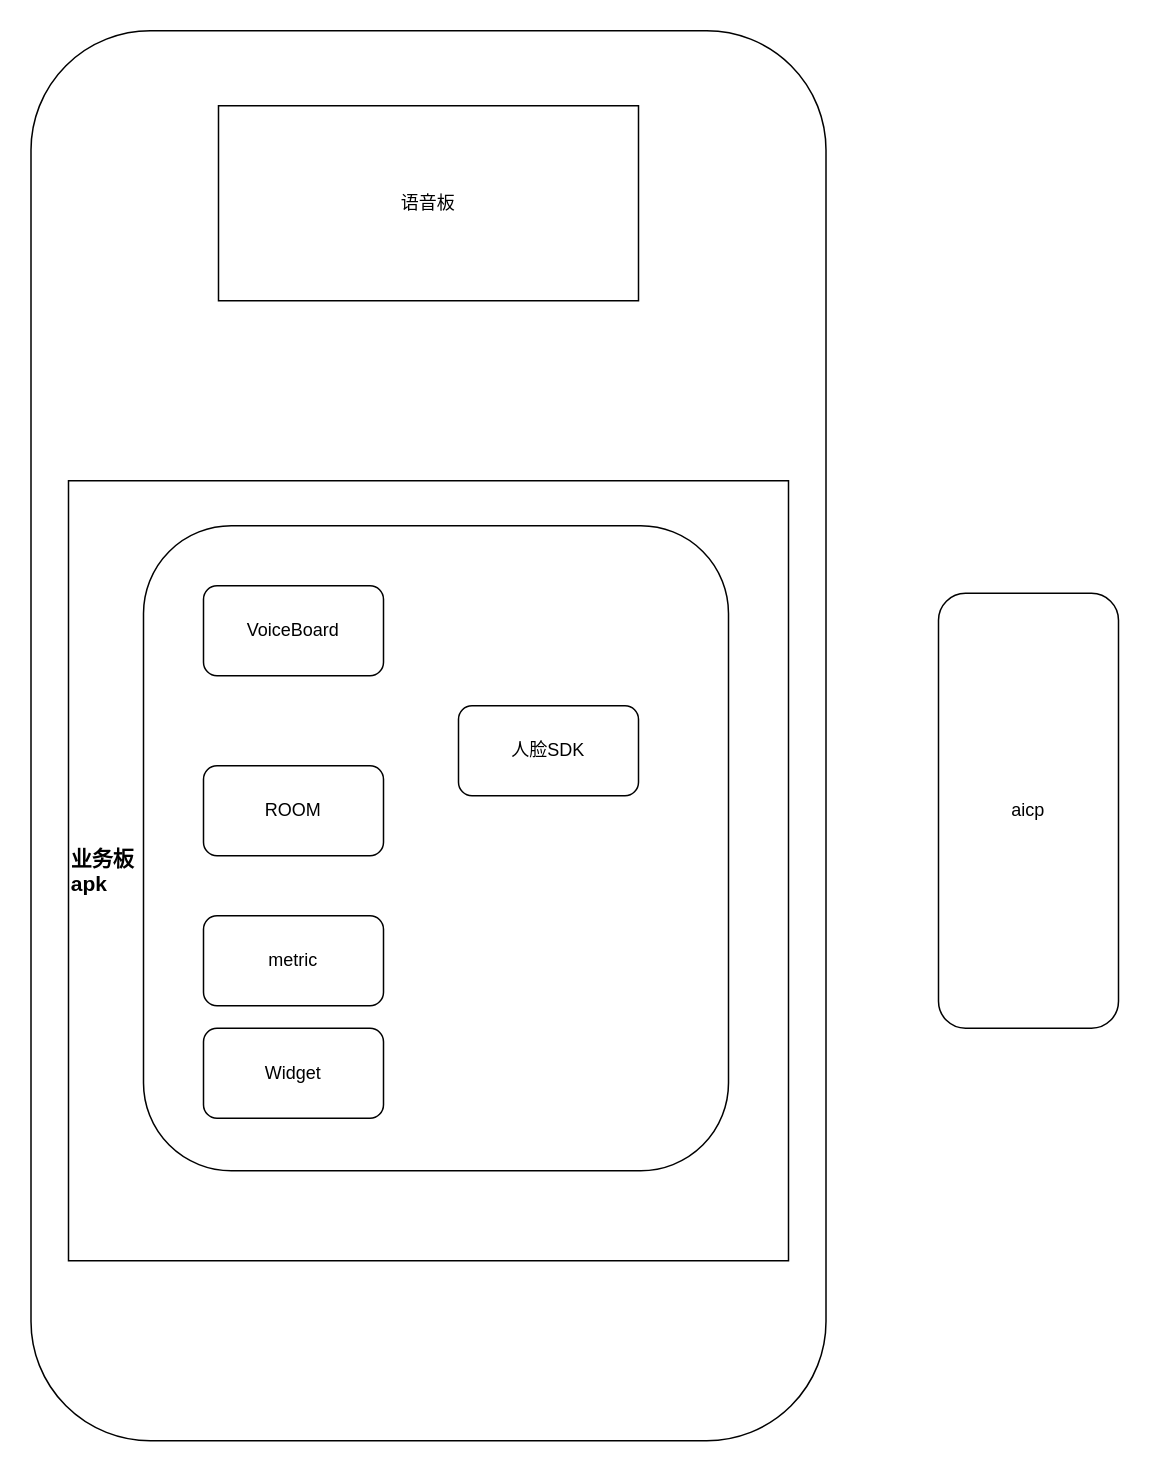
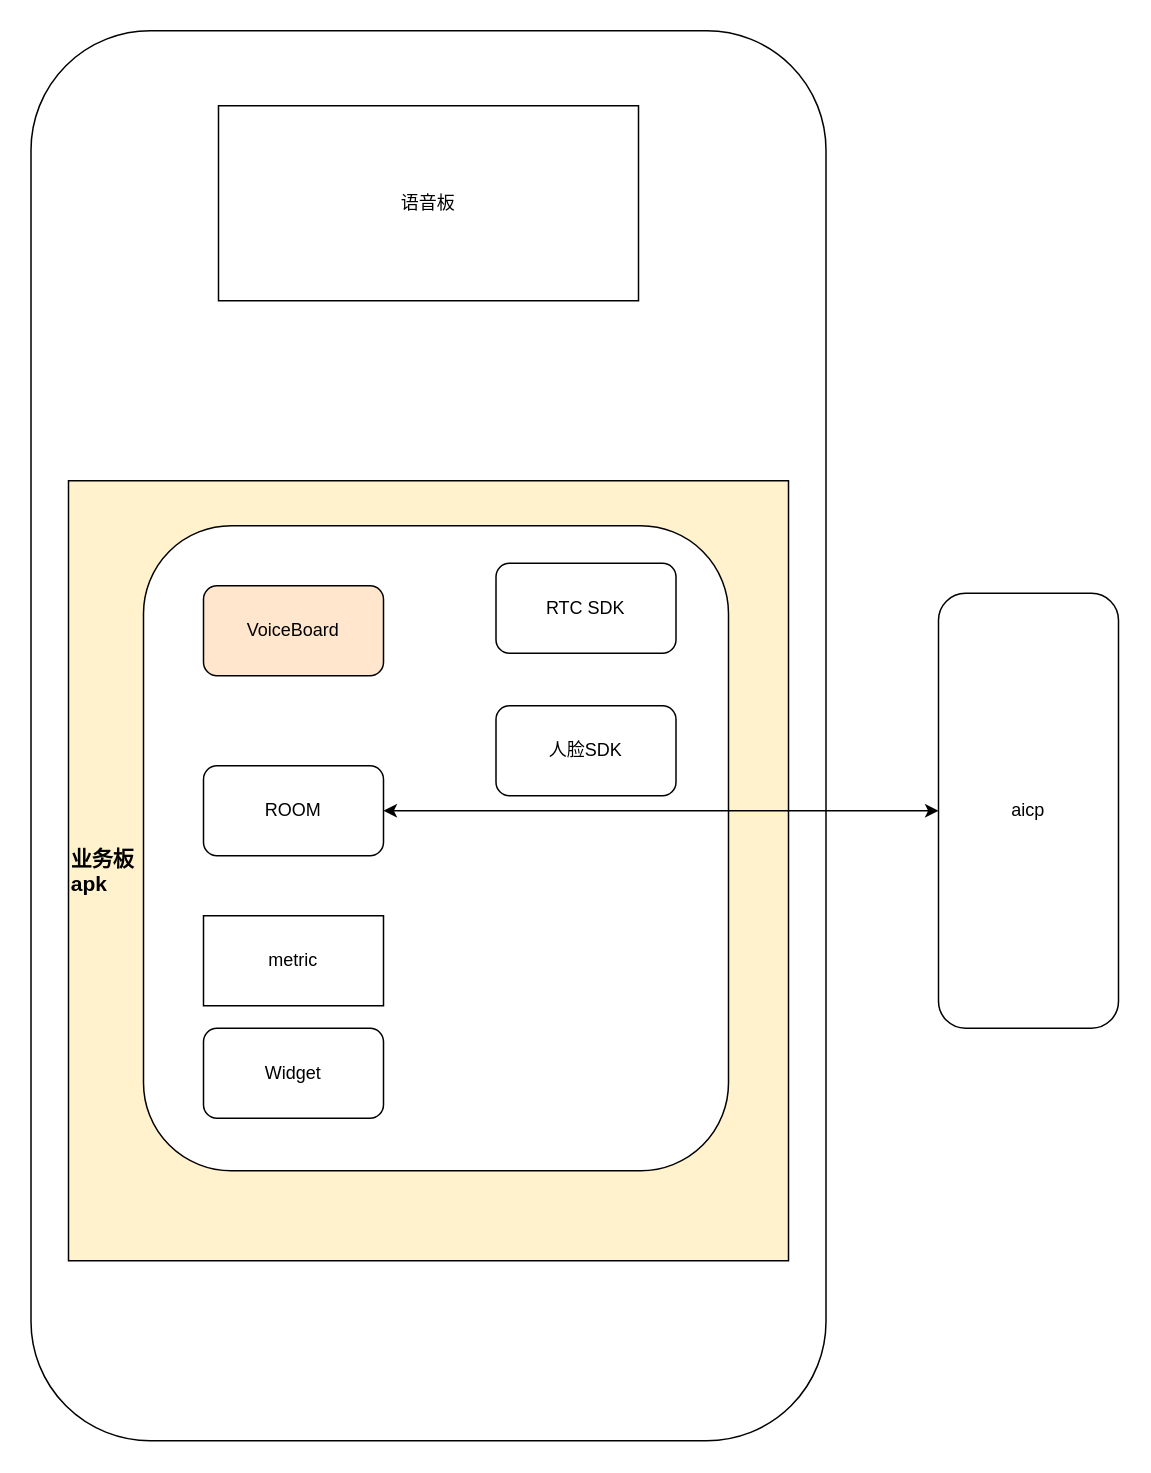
node "RTC SDK": added
node "VoiceBoard": fillcolor #ffffff -> #ffe6cc
node "人脸SDK": moved (548, 751) -> (586, 751)
edge "ROOM" -- "aicp": added
node "业务板 apk": fillcolor #ffffff -> #fff2cc
node "metric": shape rounded rectangle -> rectangle
